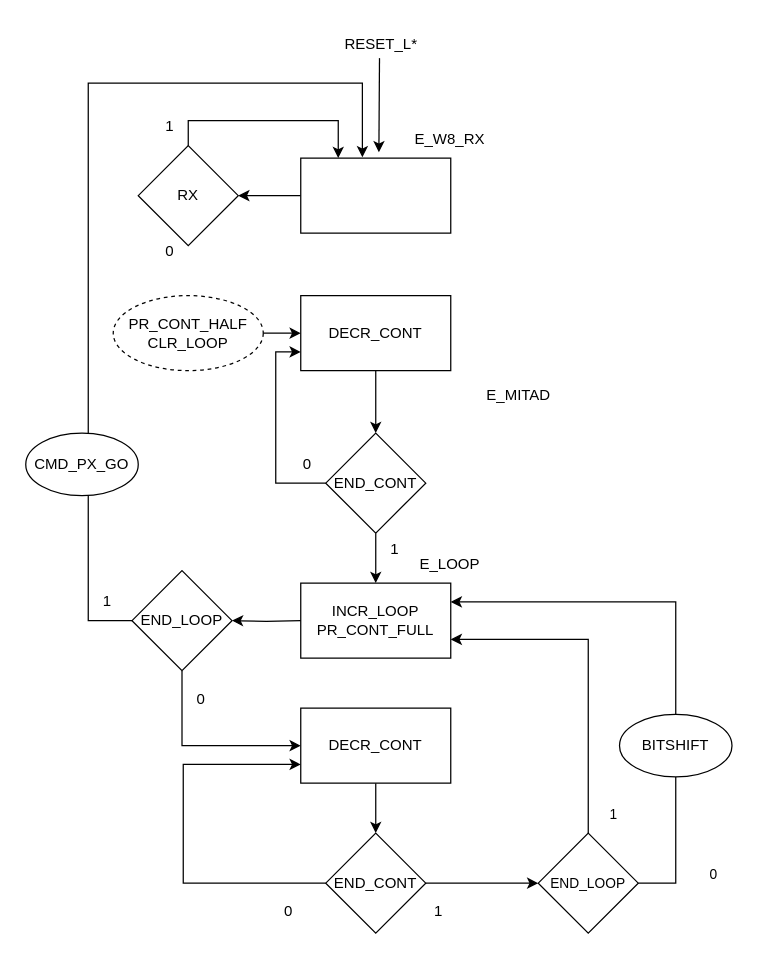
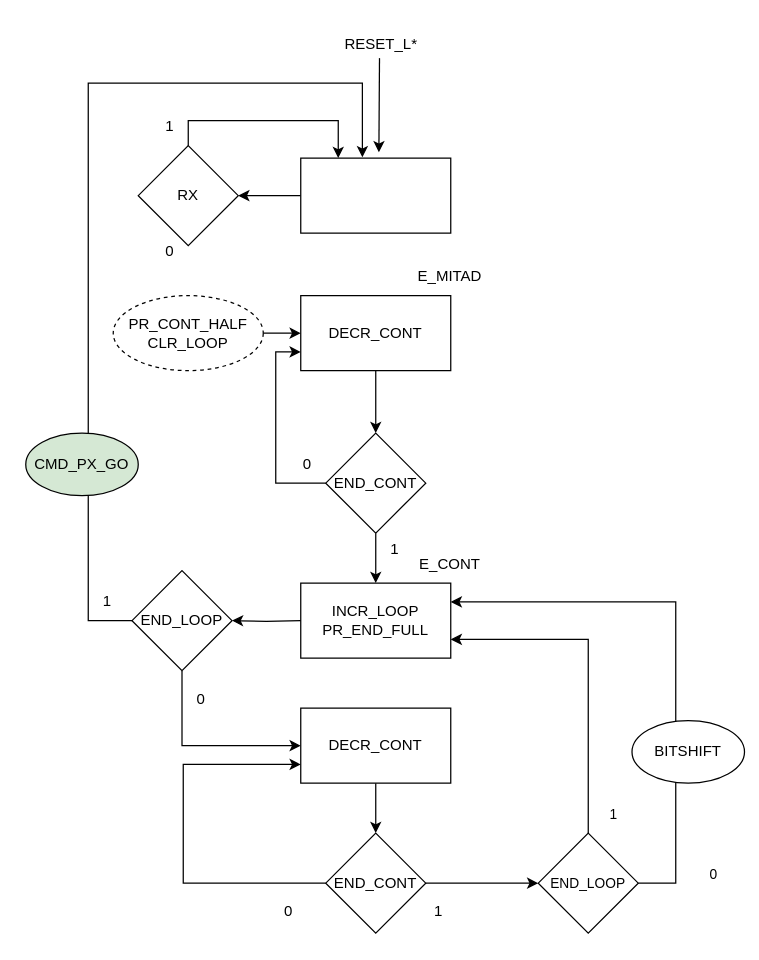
node "E_W8_RX": removed
node "E_MITAD": moved (518, 396) -> (449, 277)
node "CMD_PX_GO": fillcolor #ffffff -> #d5e8d4
node "E_LOOP": label "E_LOOP" -> "E_CONT"
node "INCR_LOOP PR_CONT_FULL": label "INCR_LOOP PR_CONT_FULL" -> "INCR_LOOP PR_END_FULL"
node "BITSHIFT": moved (676, 746) -> (688, 752)
